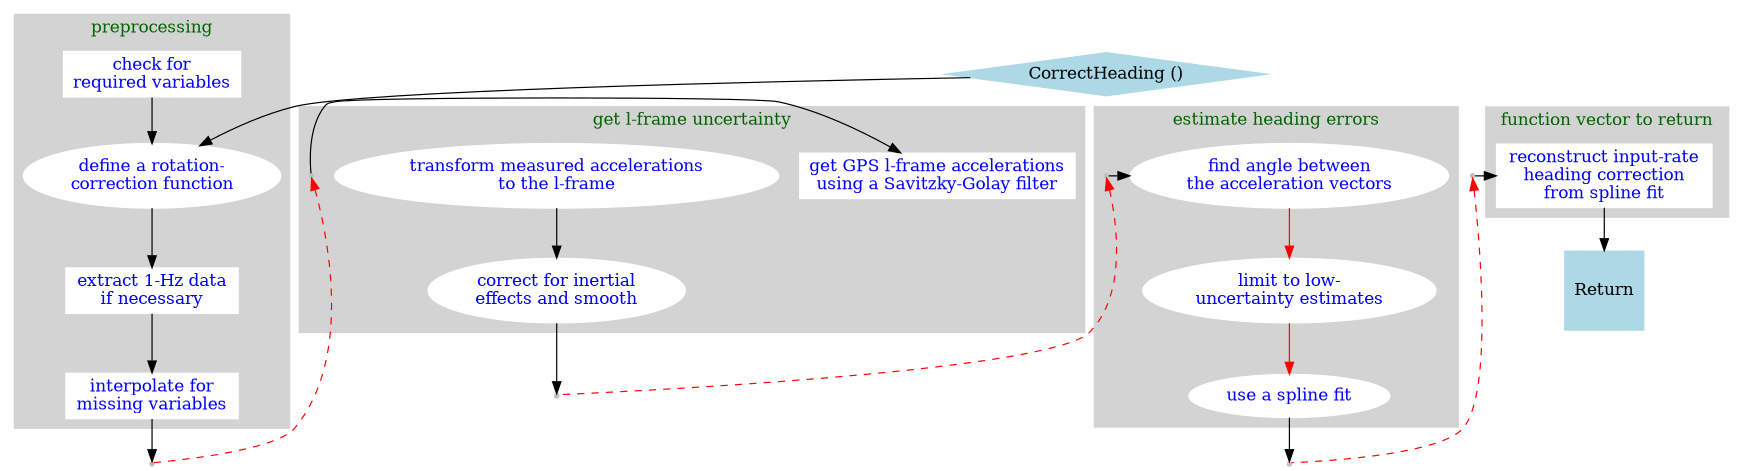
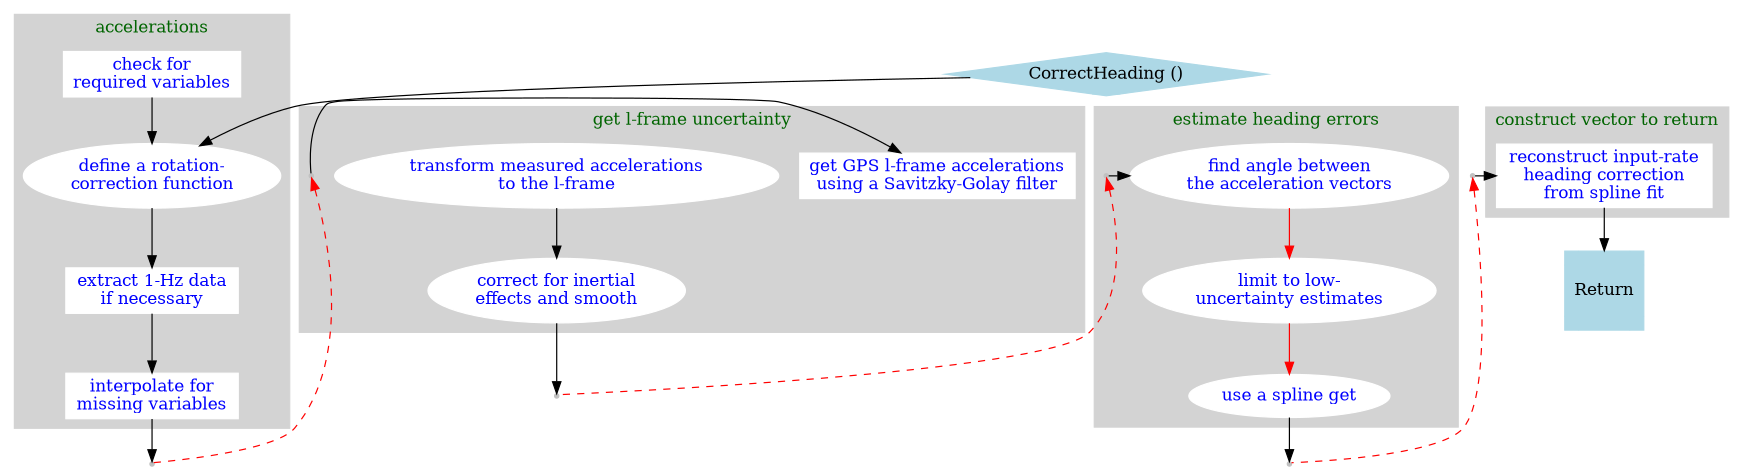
cluster "preprocessing": label "preprocessing" -> "accelerations"
cluster "function vector to return": label "function vector to return" -> "construct vector to return"
node "use a spline fit": label "use a spline fit" -> "use a spline get"
